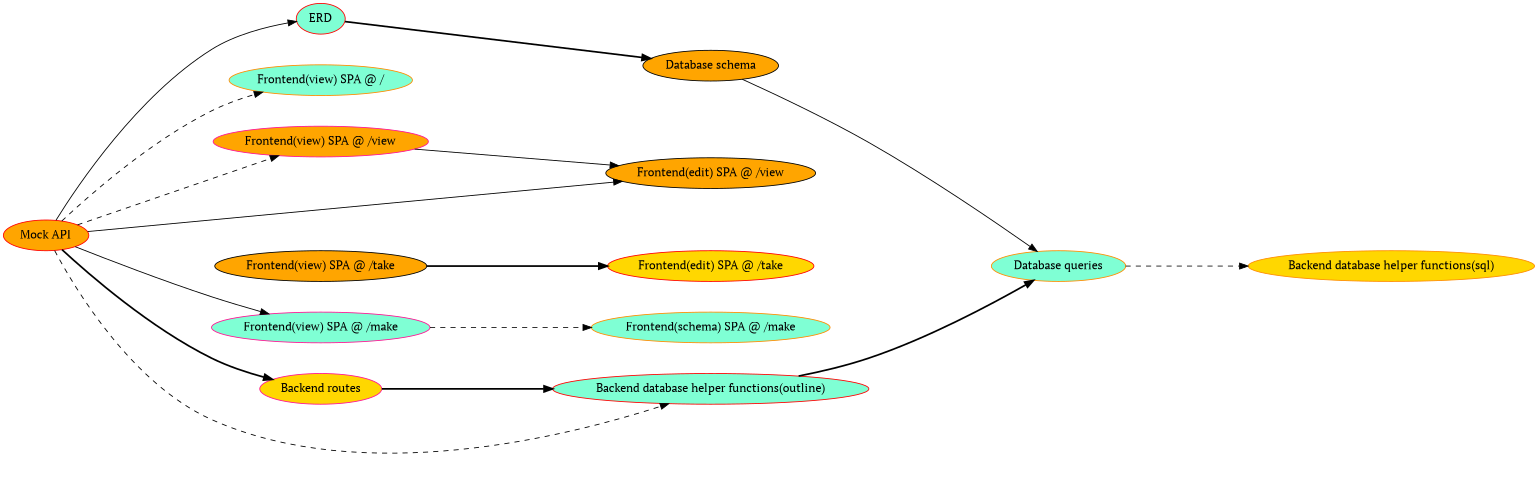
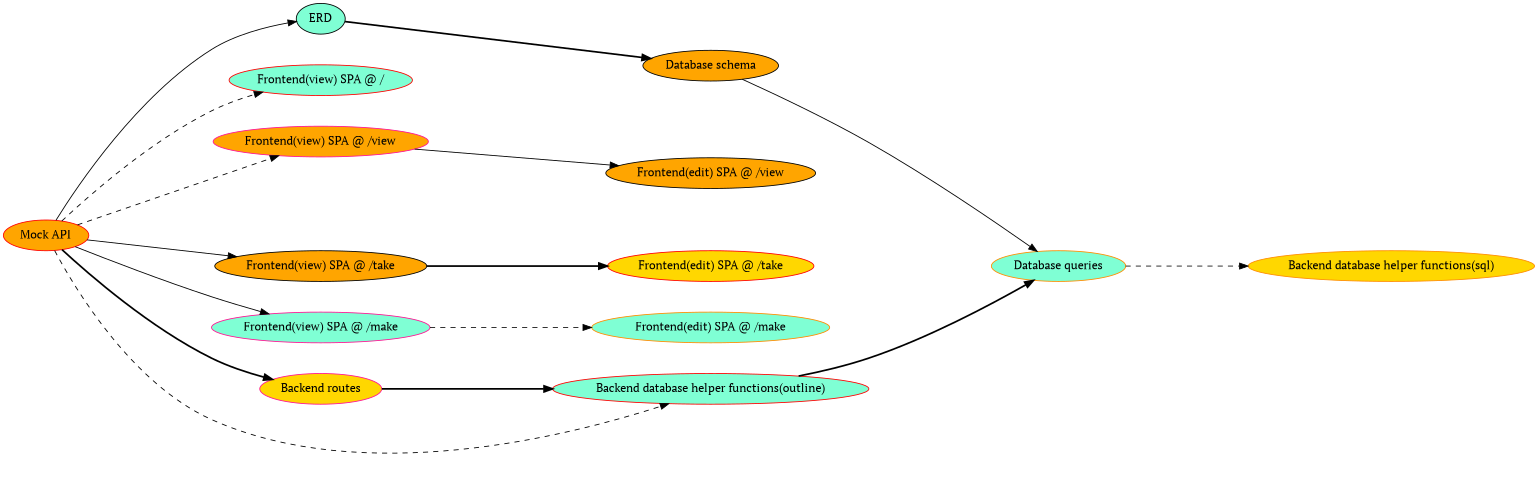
node "ERD": color red -> black
node "Frontend(view) SPA @ /": color darkorange -> red
edge "Mock API" -> "Frontend(edit) SPA @ /view": now "Mock API" -> "Frontend(view) SPA @ /take"
node "Frontend(schema) SPA @ /make": label "Frontend(schema) SPA @ /make" -> "Frontend(edit) SPA @ /make"
